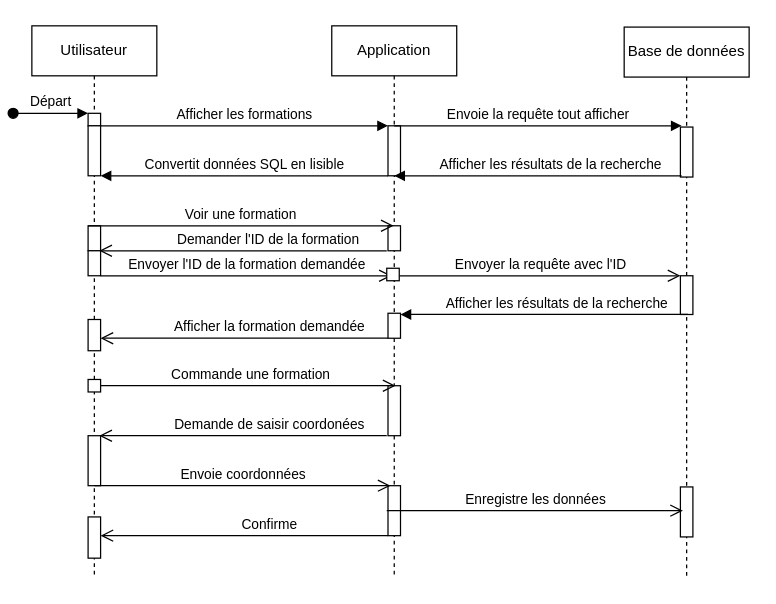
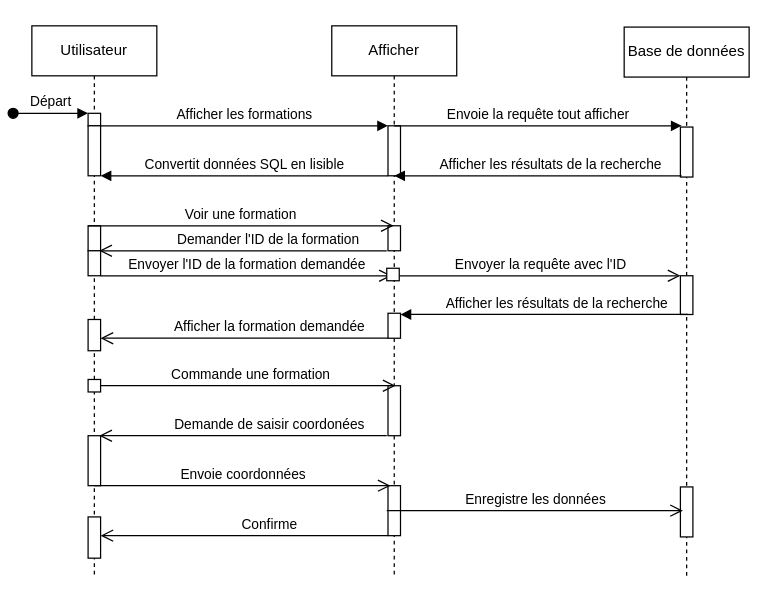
node "Application": label "Application" -> "Afficher"
